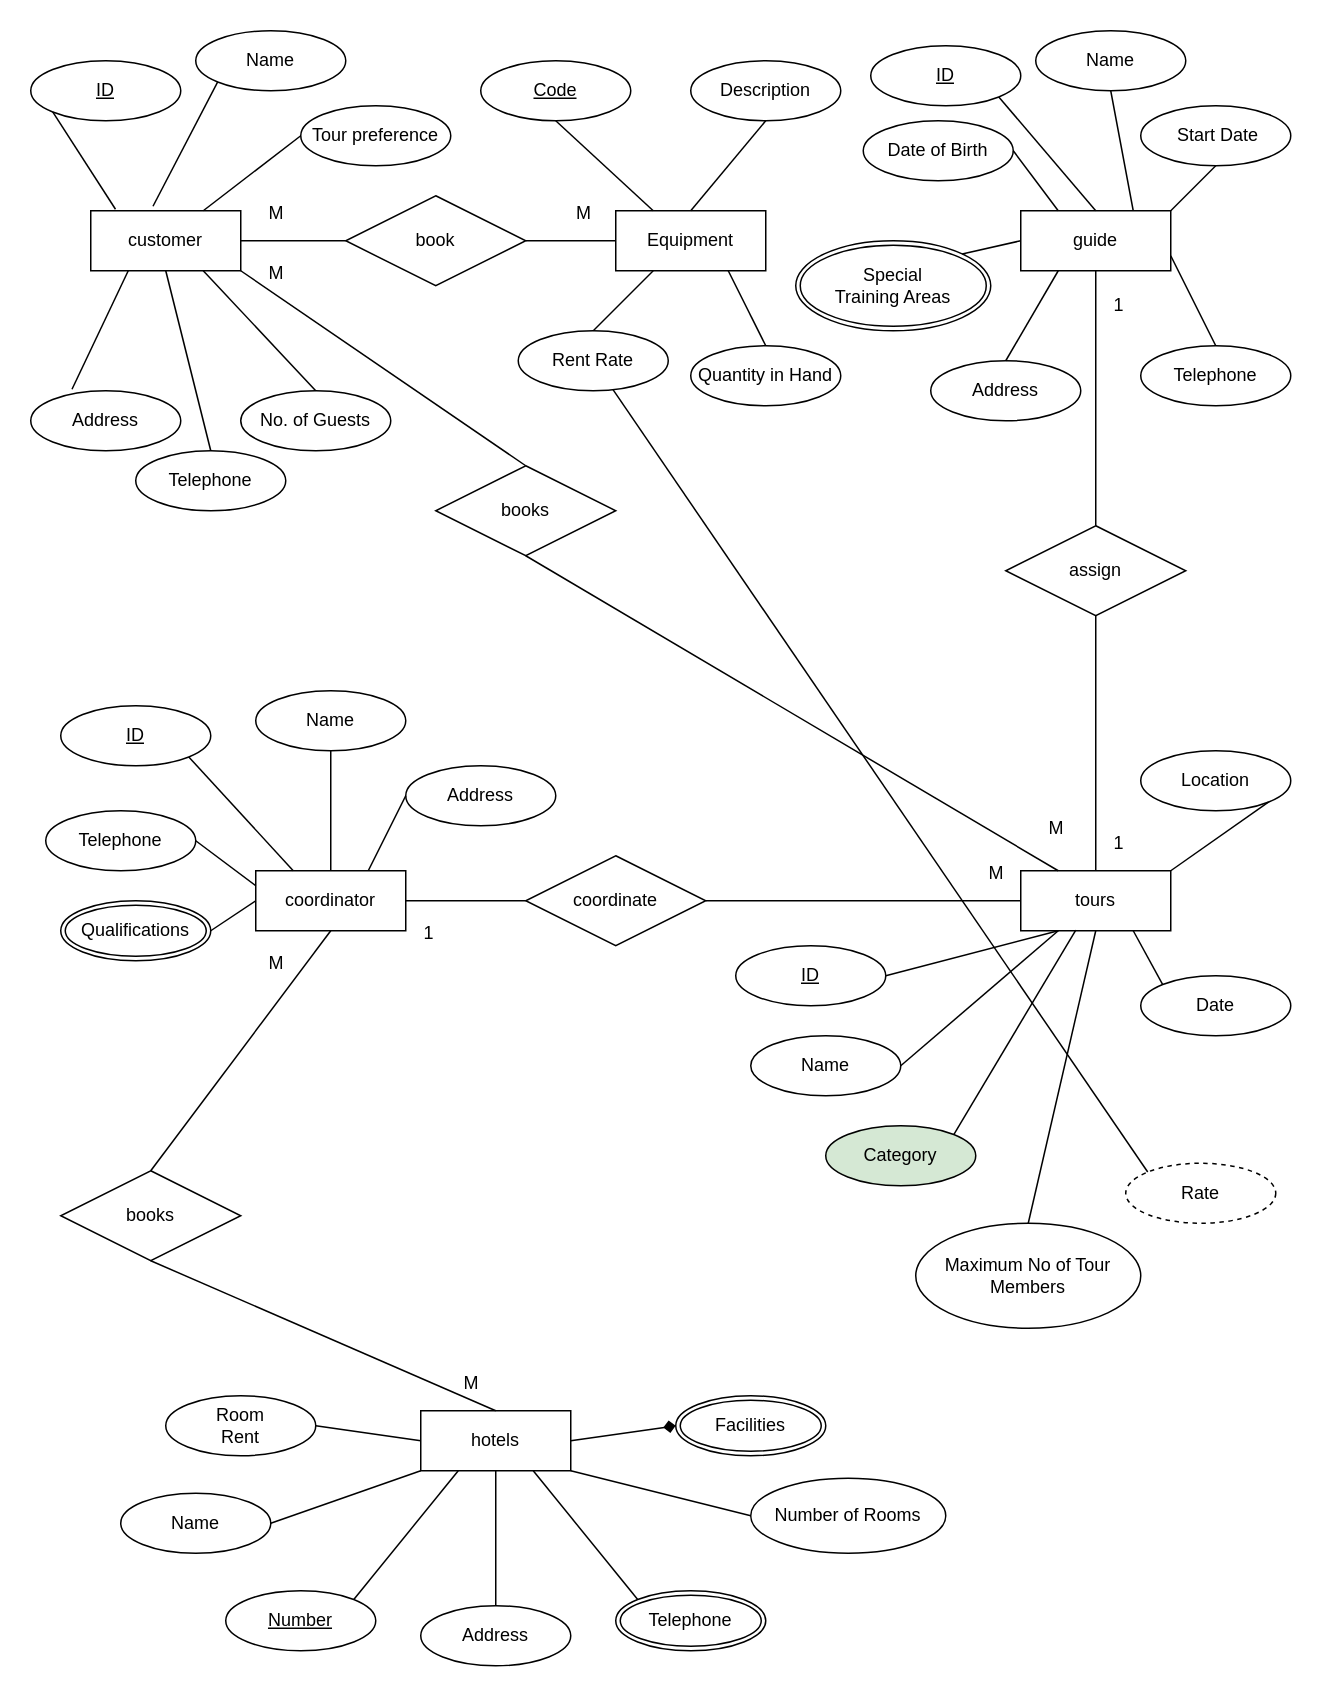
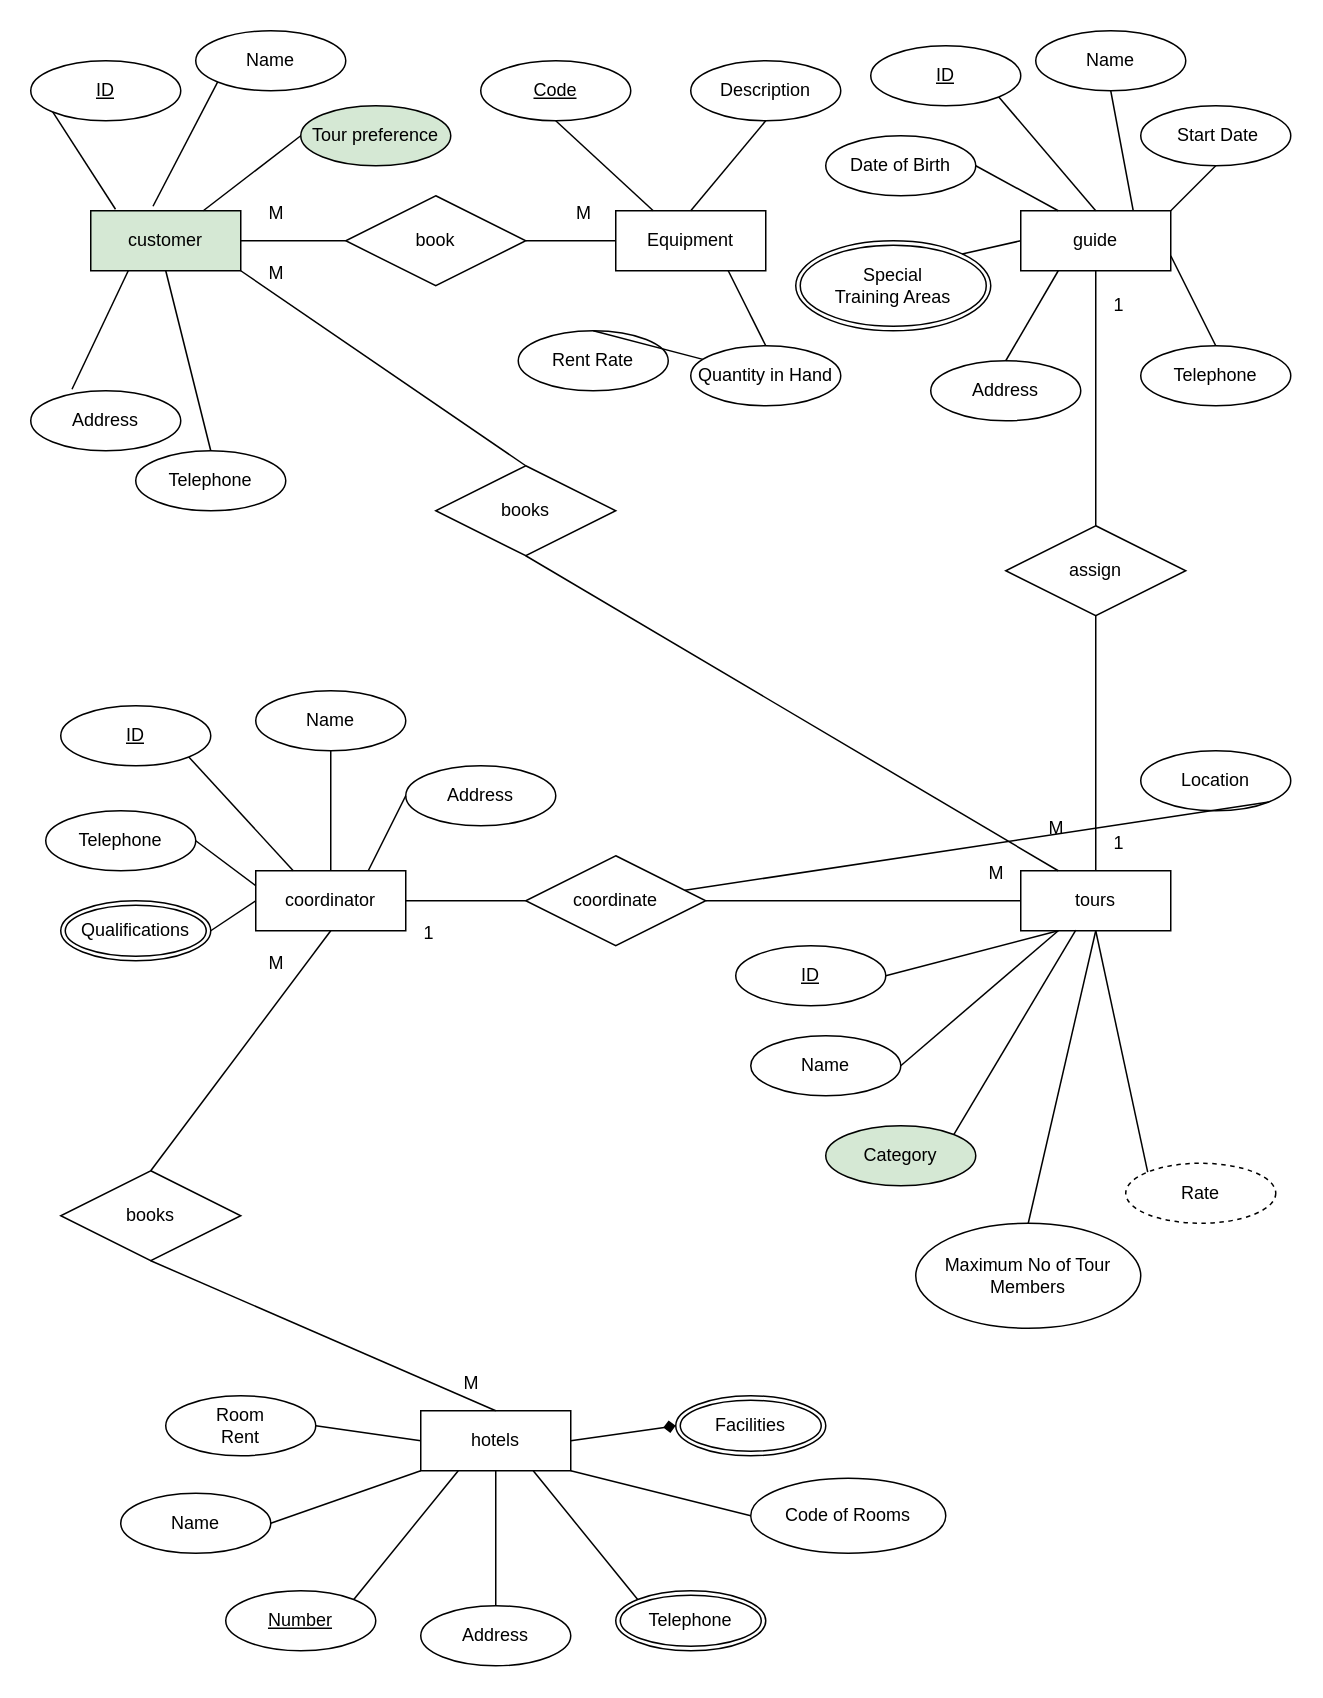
node "Tour preference": fillcolor #ffffff -> #d5e8d4
node "Date of Birth": moved (938, 151) -> (901, 166)
node "customer": fillcolor #ffffff -> #d5e8d4
edge "Equipment" -- "Rent Rate": now "Quantity in Hand" -- "Rent Rate"
edge "customer" -- "No. of Guests": removed
node "No. of Guests": removed
edge "Location" -- "tours": now "Location" -- "coordinate"
edge "tours" -- "Date": removed
edge "Rent Rate" -- "Rate": now "tours" -- "Rate"
node "Date": removed
node "Number of Rooms": label "Number of Rooms" -> "Code of Rooms"
